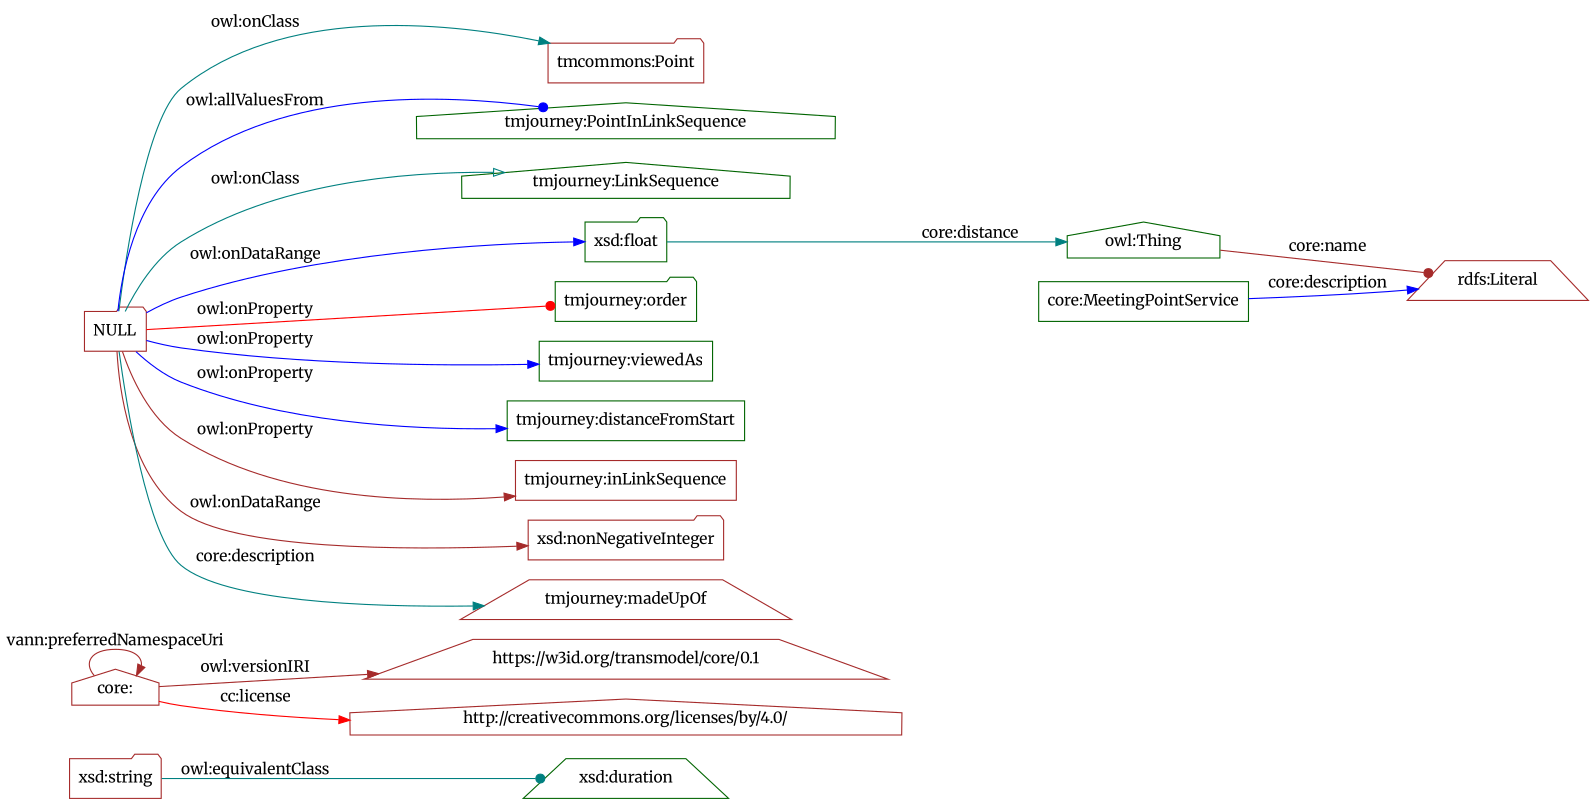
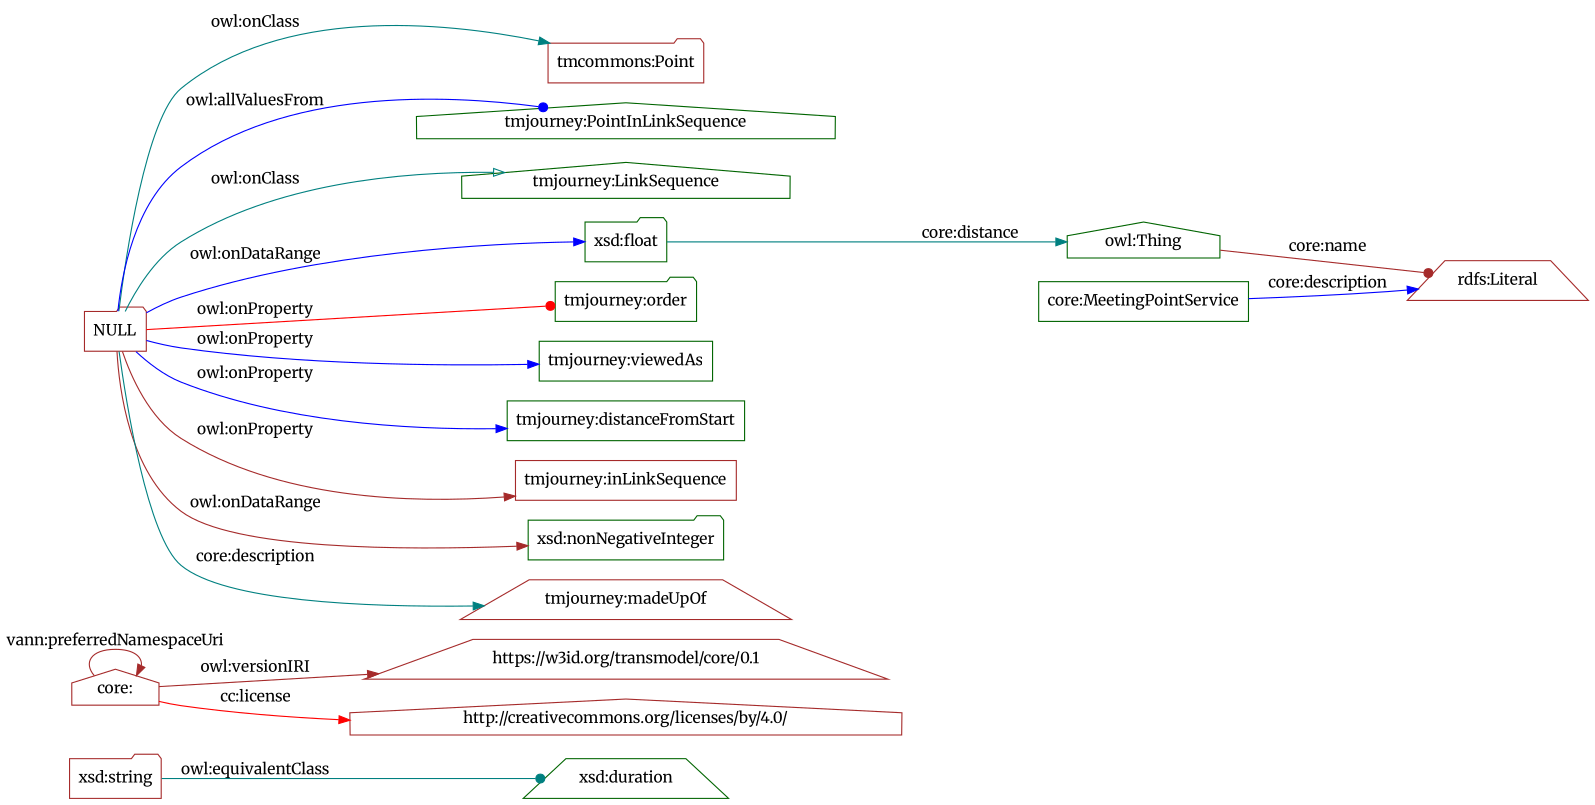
node "xsd:nonNegativeInteger": color brown -> darkgreen
